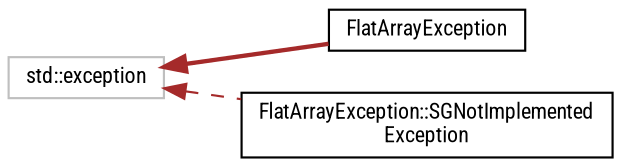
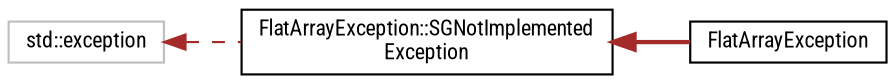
edge "FlatArrayException" -> "std::exception": now "FlatArrayException" -> "FlatArrayException::SGNotImplemented Exception"
